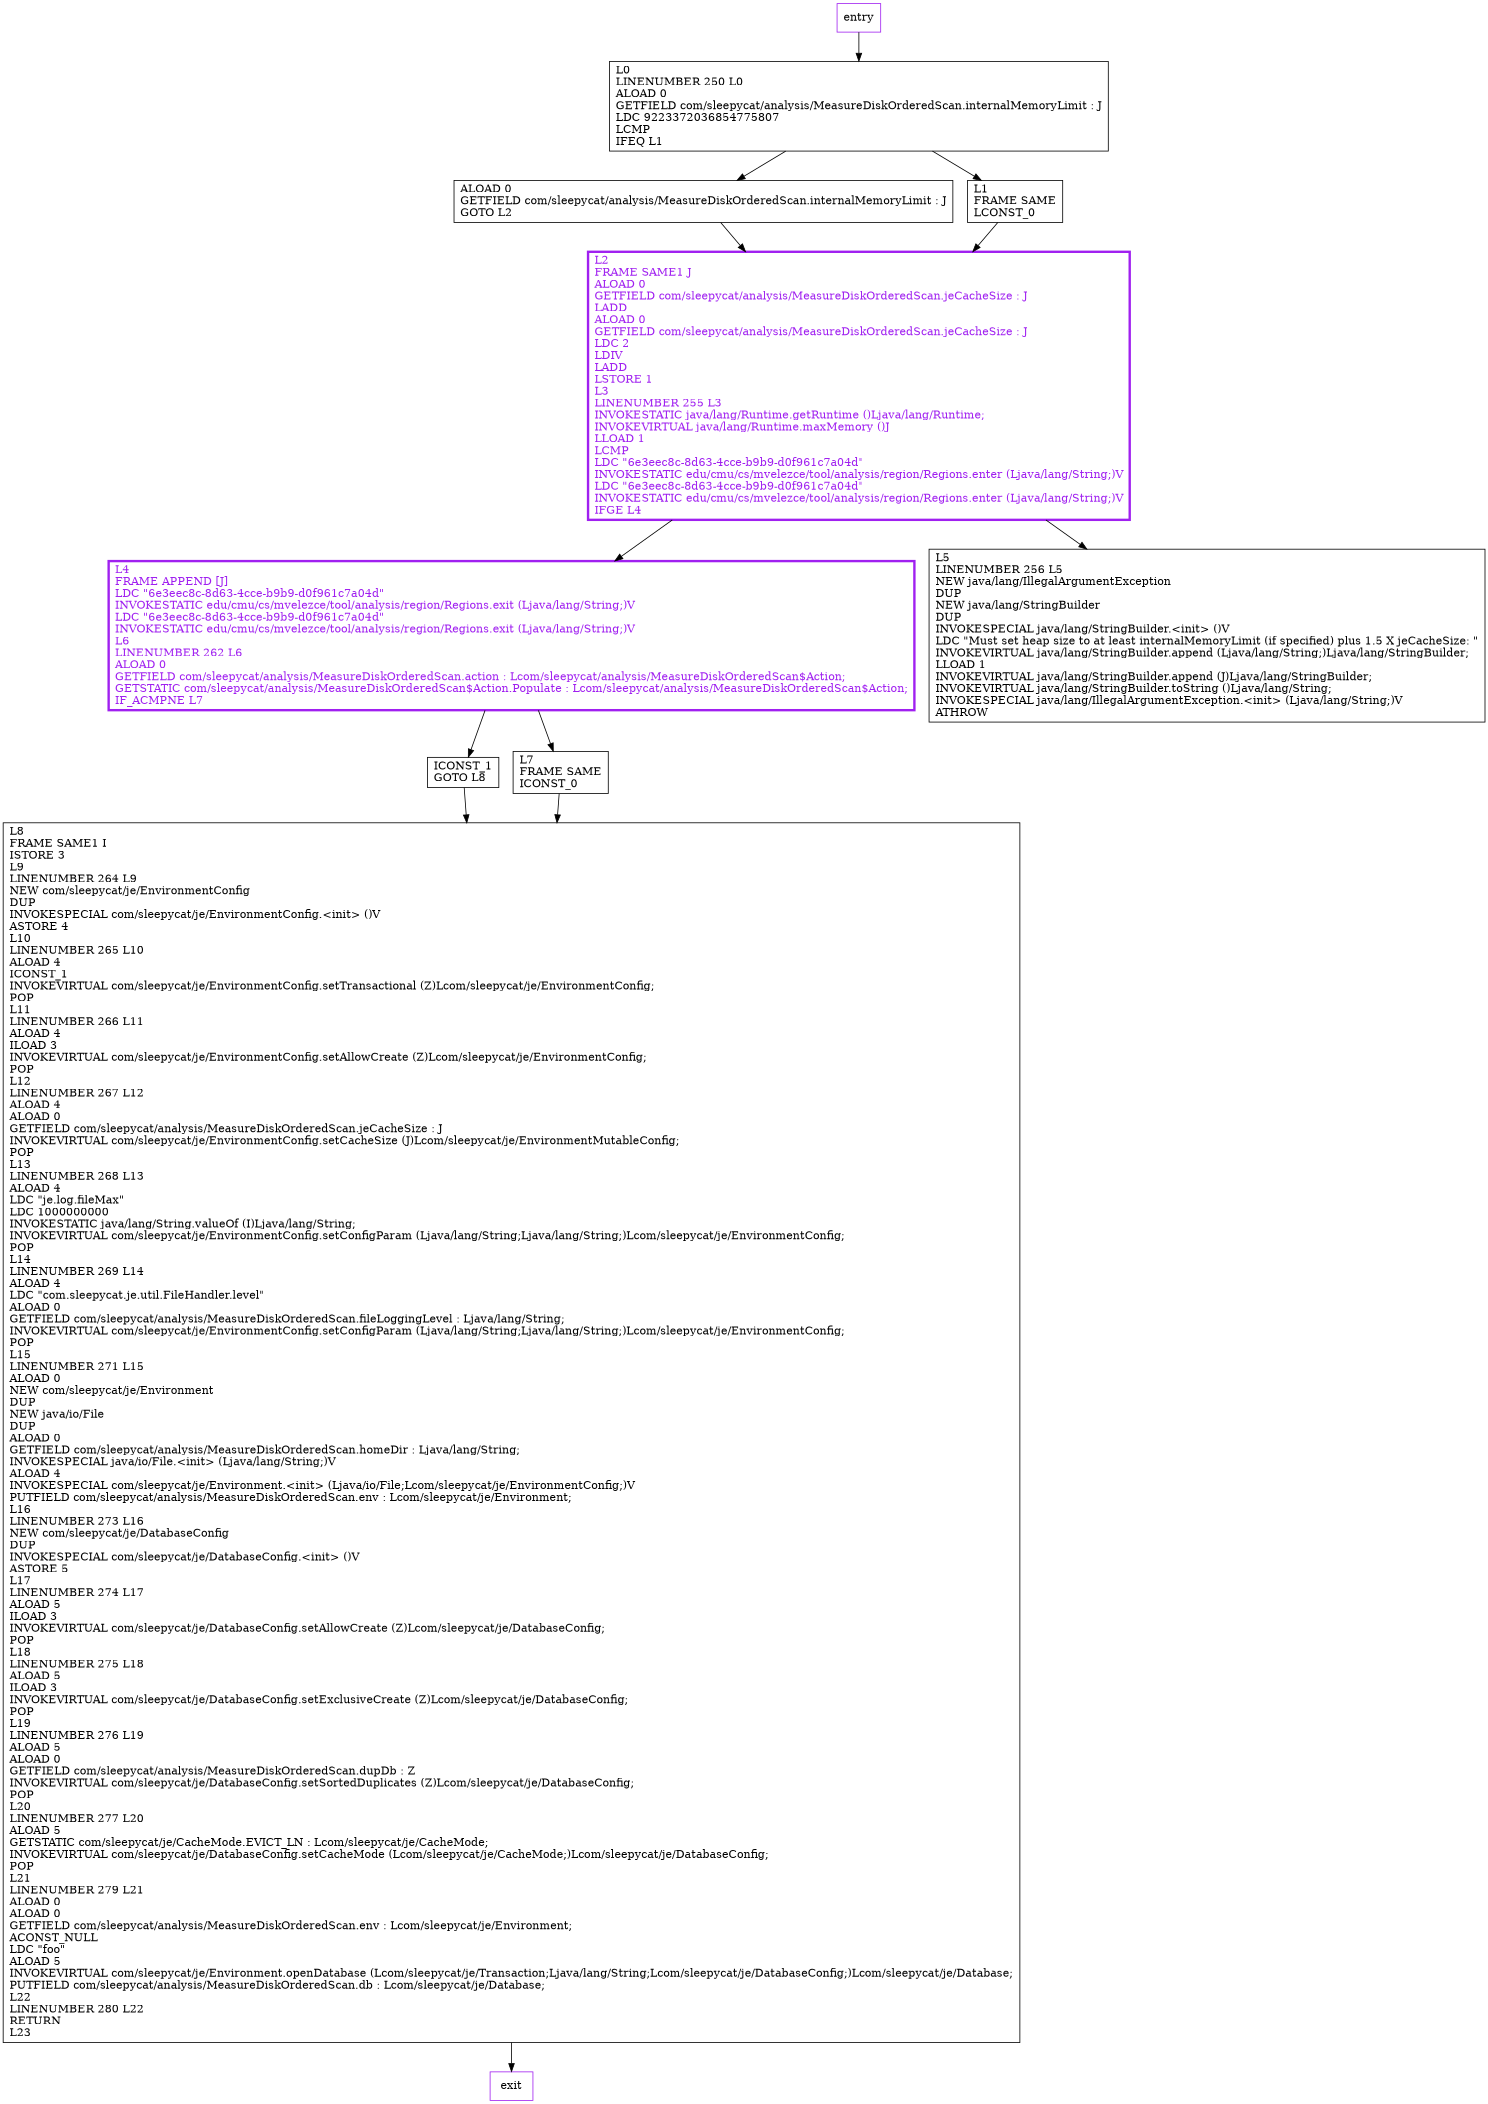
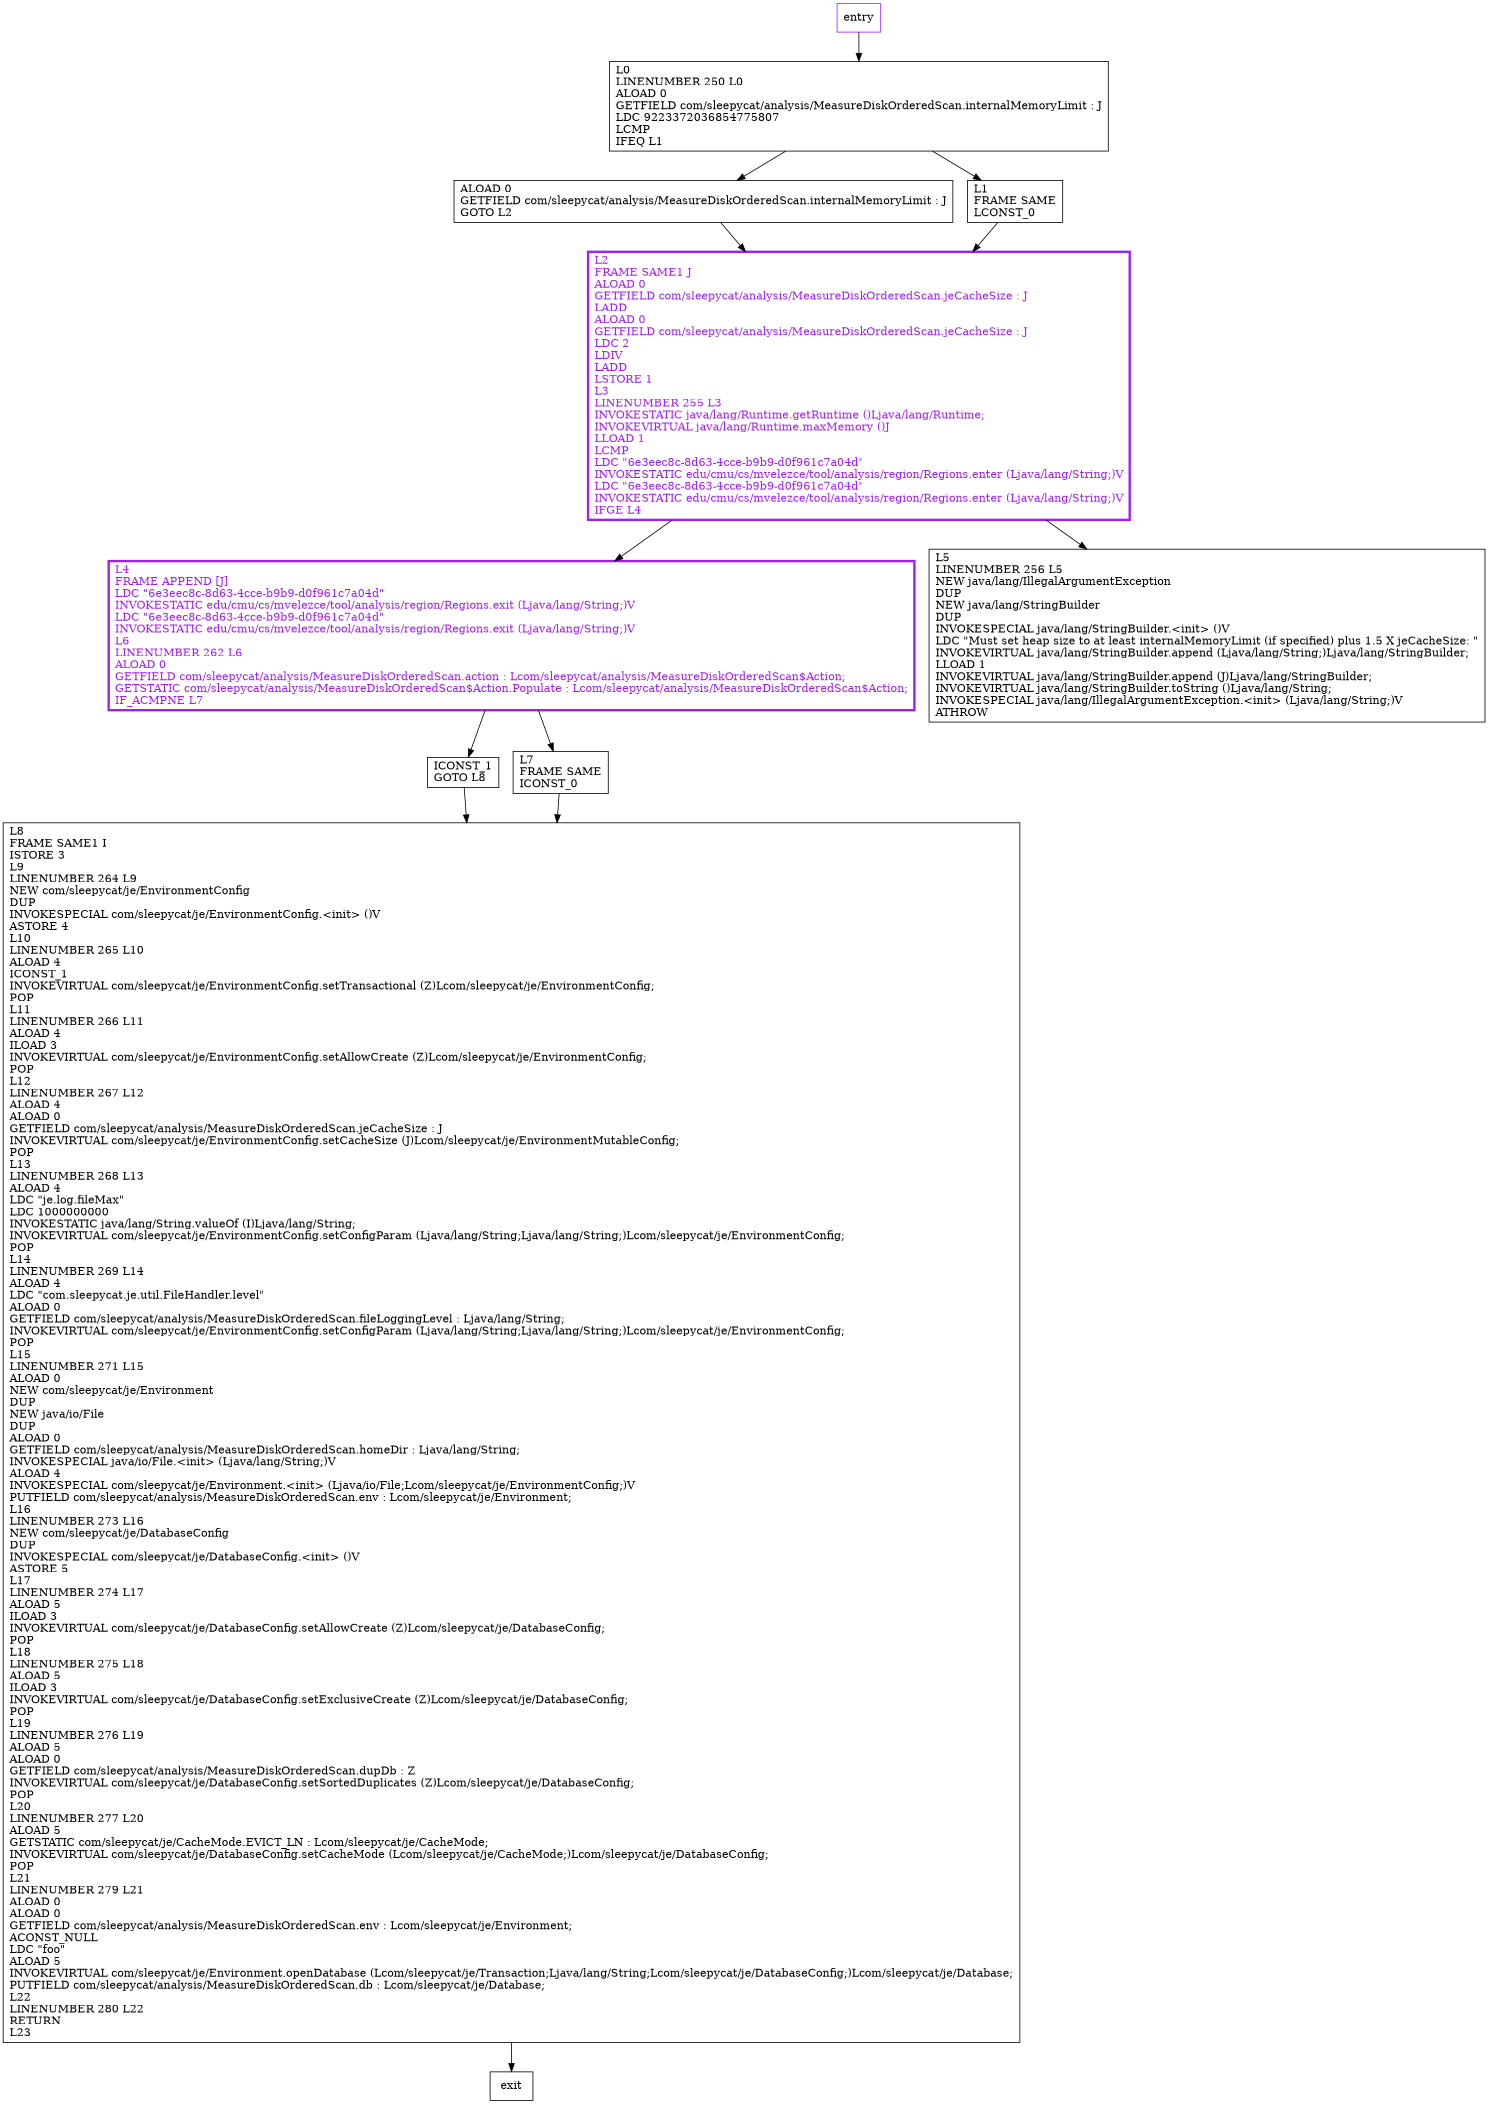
node "exit": color purple -> black
